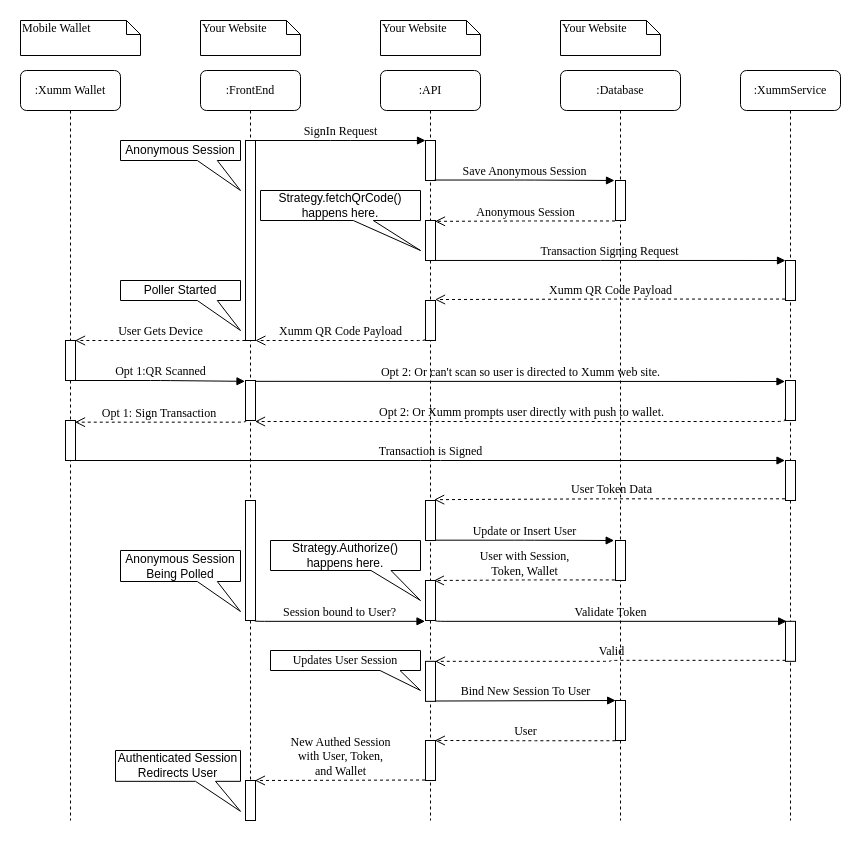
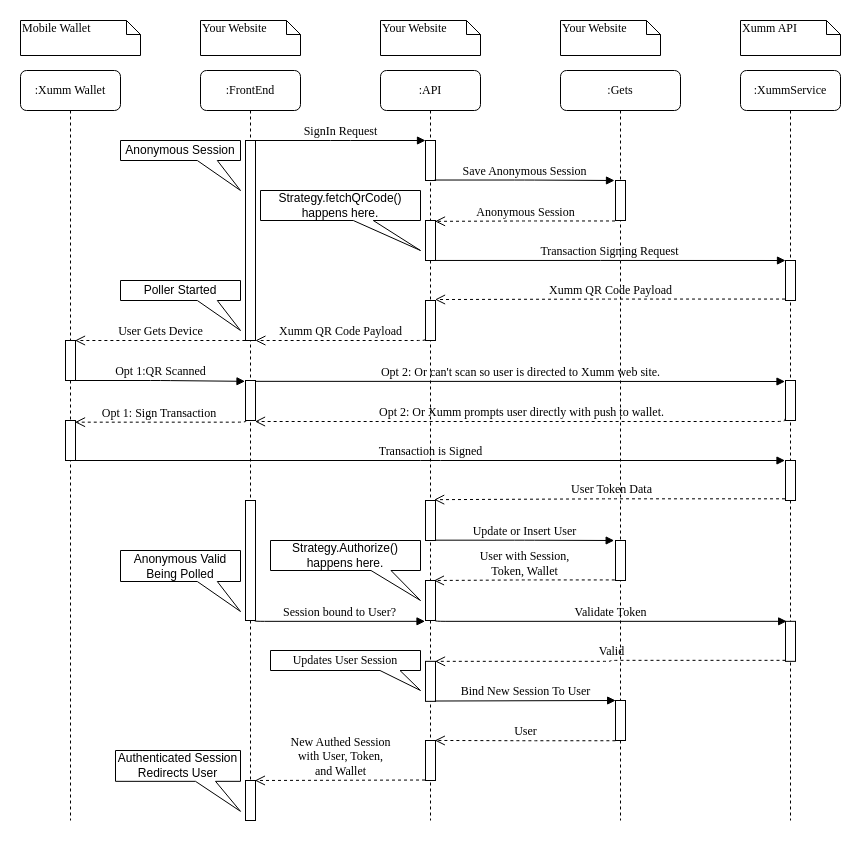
node "Xumm API": added
node ":Database": label ":Database" -> ":Gets"
node "Anonymous Session Being Polled": label "Anonymous Session Being Polled" -> "Anonymous Valid Being Polled"
